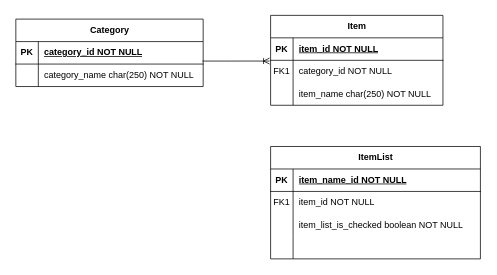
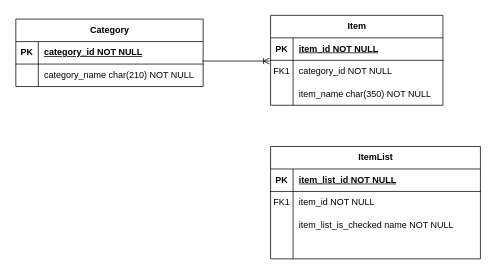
node "category_name char(250) NOT NULL": label "category_name char(250) NOT NULL" -> "category_name char(210) NOT NULL"
node "item_name char(250) NOT NULL": label "item_name char(250) NOT NULL" -> "item_name char(350) NOT NULL"
node "item_name_id NOT NULL": label "item_name_id NOT NULL" -> "item_list_id NOT NULL"
node "item_list_is_checked boolean NOT NULL": label "item_list_is_checked boolean NOT NULL" -> "item_list_is_checked name NOT NULL"
